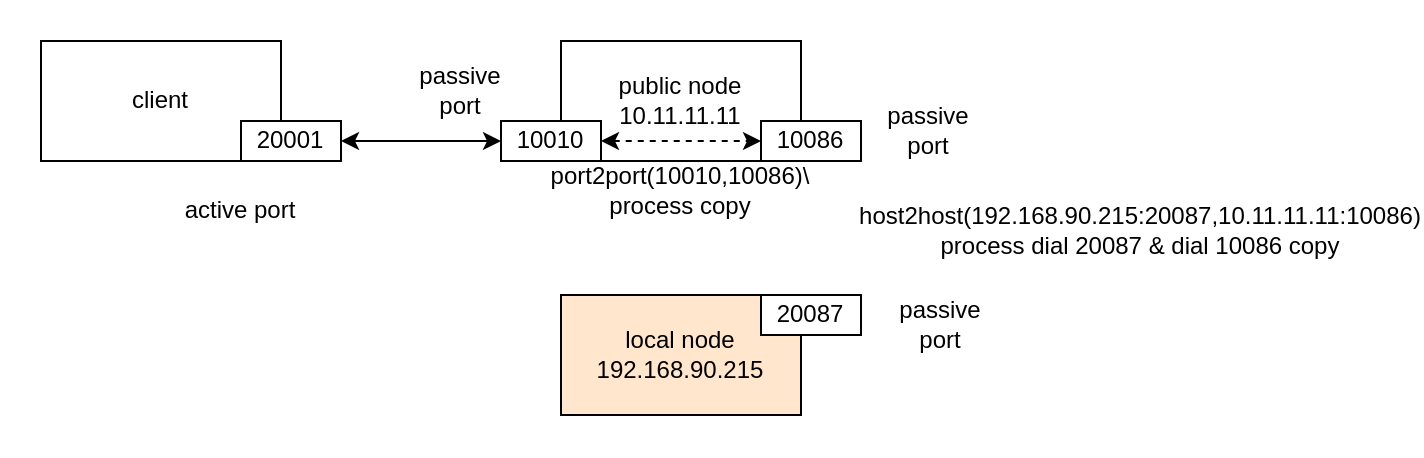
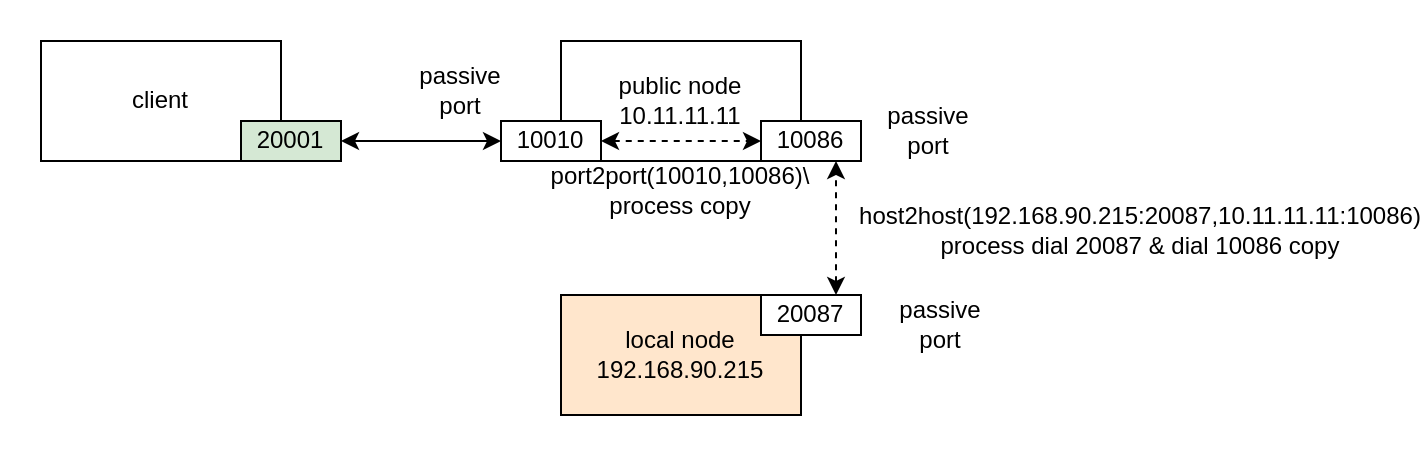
node "20001": fillcolor #ffffff -> #d5e8d4
node "active port": removed
edge "10086" -- "20087": added
